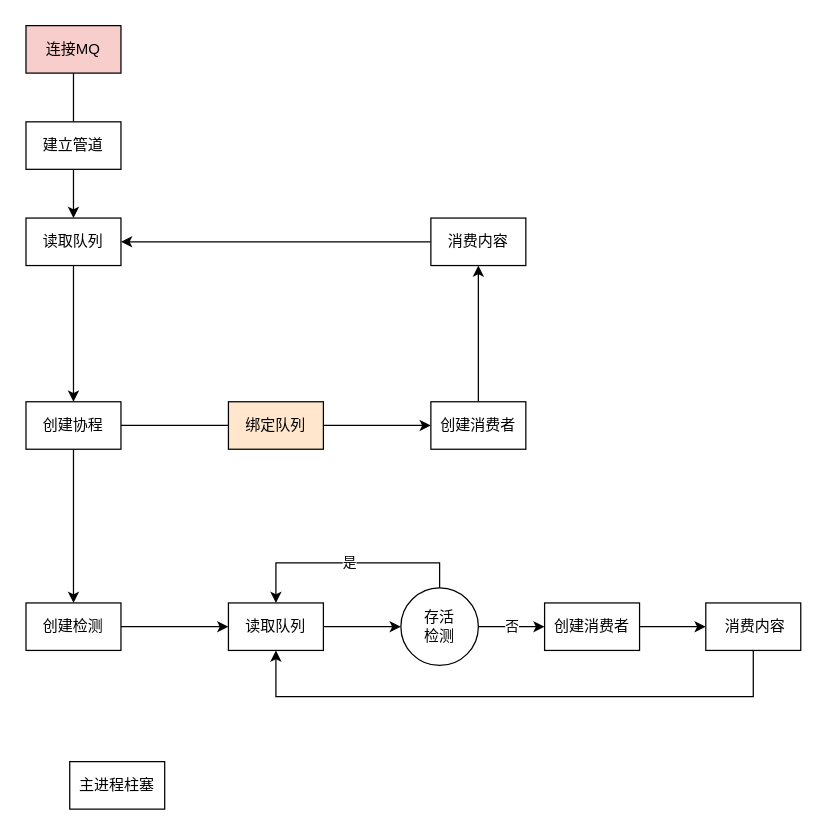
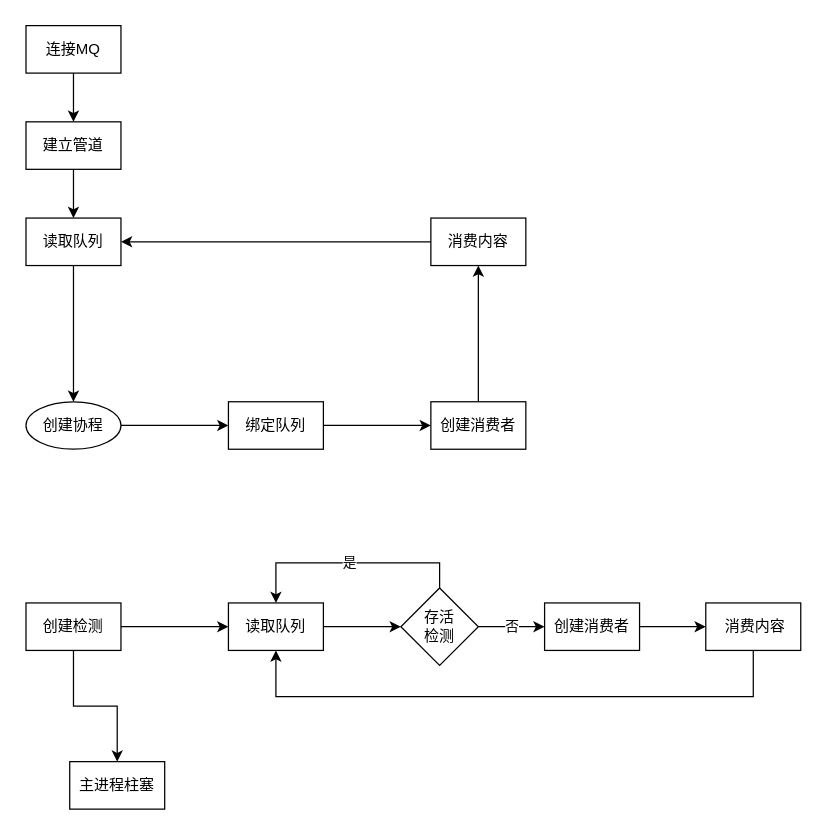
node "连接MQ": fillcolor #f8cecc -> #ffffff
edge "连接MQ" -- "建立管道": arrowhead none -> classic
node "创建协程": shape rectangle -> ellipse
edge "创建协程" -- "绑定队列": arrowhead none -> classic
node "绑定队列": fillcolor #ffe6cc -> #ffffff
edge "创建协程" -> "创建检测": removed
node "存活 检测": shape ellipse -> diamond
edge "创建检测" -> "主进程柱塞": added
